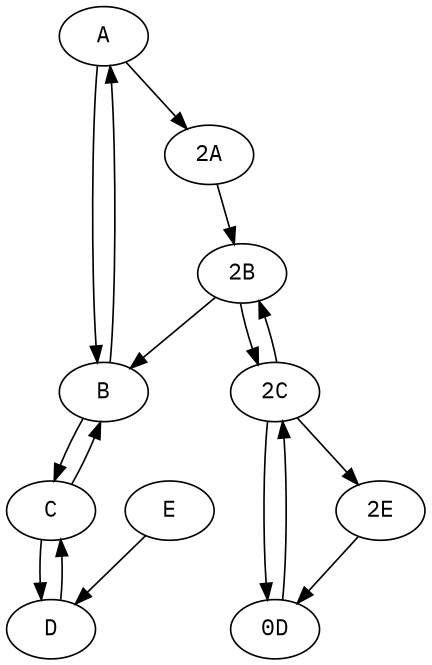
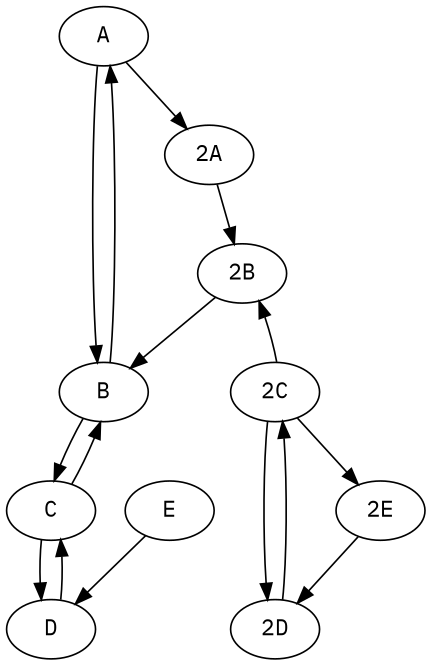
edge "2B" -> "2C": removed
node "0D": label "0D" -> "2D"
